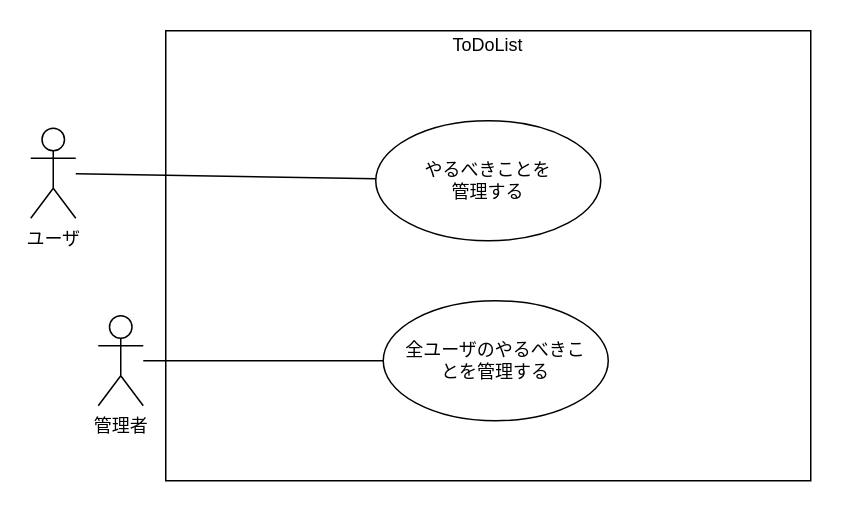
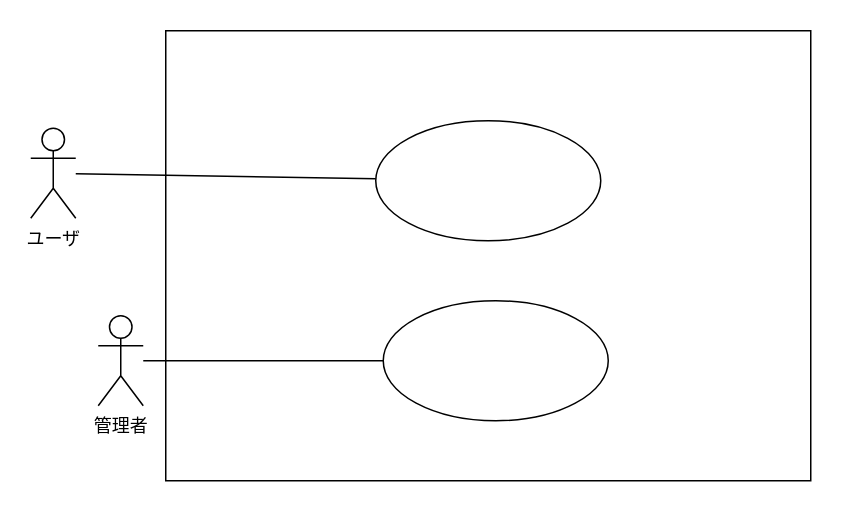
node "ToDoList": removed
node "やるべきことを管理する": removed
node "全ユーザのやるべきことを管理する": removed
